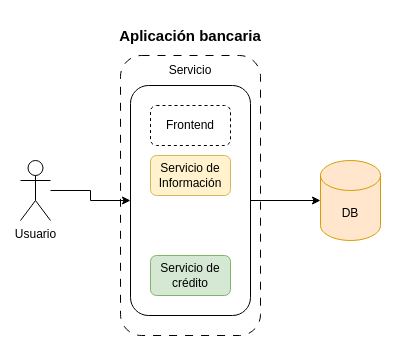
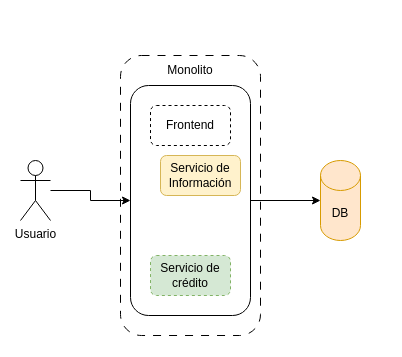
node "Aplicación bancaria": removed
node "Servicio": label "Servicio" -> "Monolito"
node "Servicio de Información": moved (191, 176) -> (201, 176)
node "DB": size 60x80 -> 40x80
node "Servicio de crédito": style solid -> dashed
